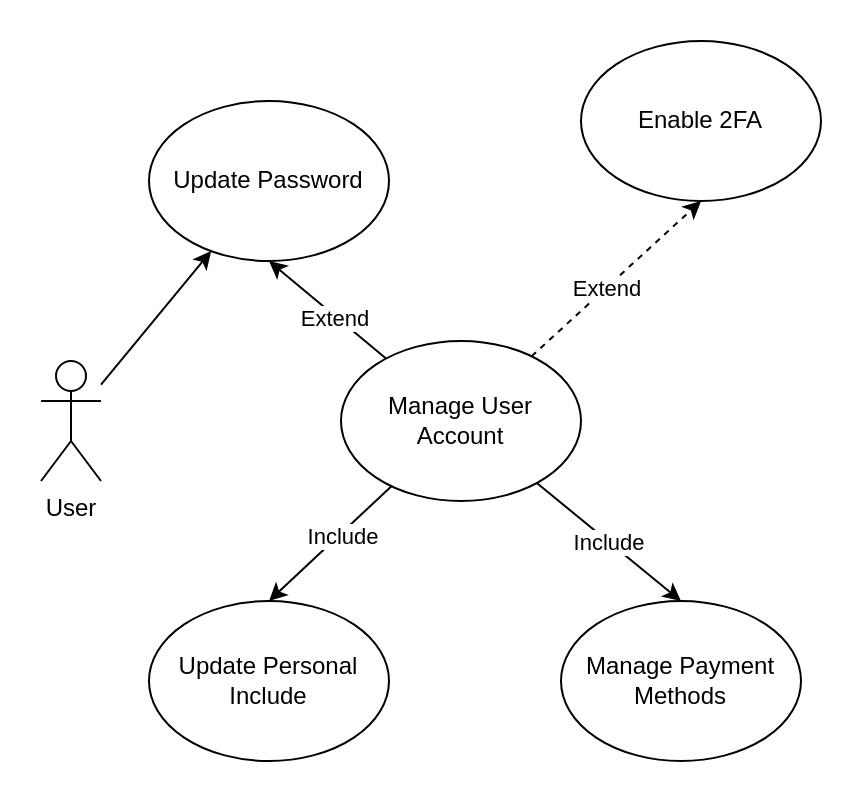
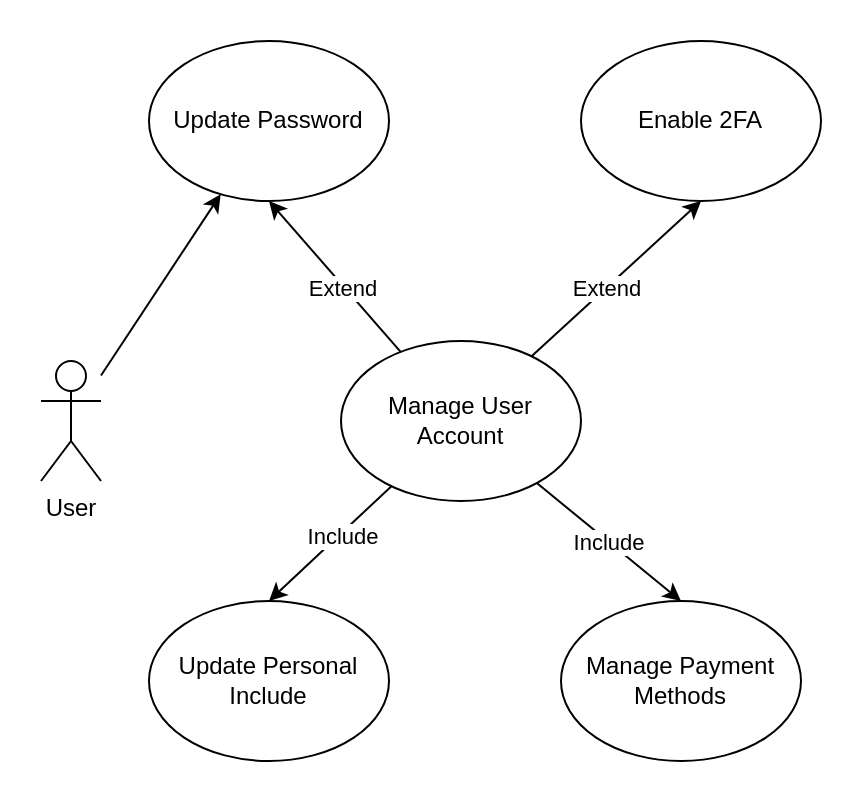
node "Update Password": moved (269, 181) -> (269, 121)
edge "Manage User Account" -> "Enable 2FA": style dashed -> solid
